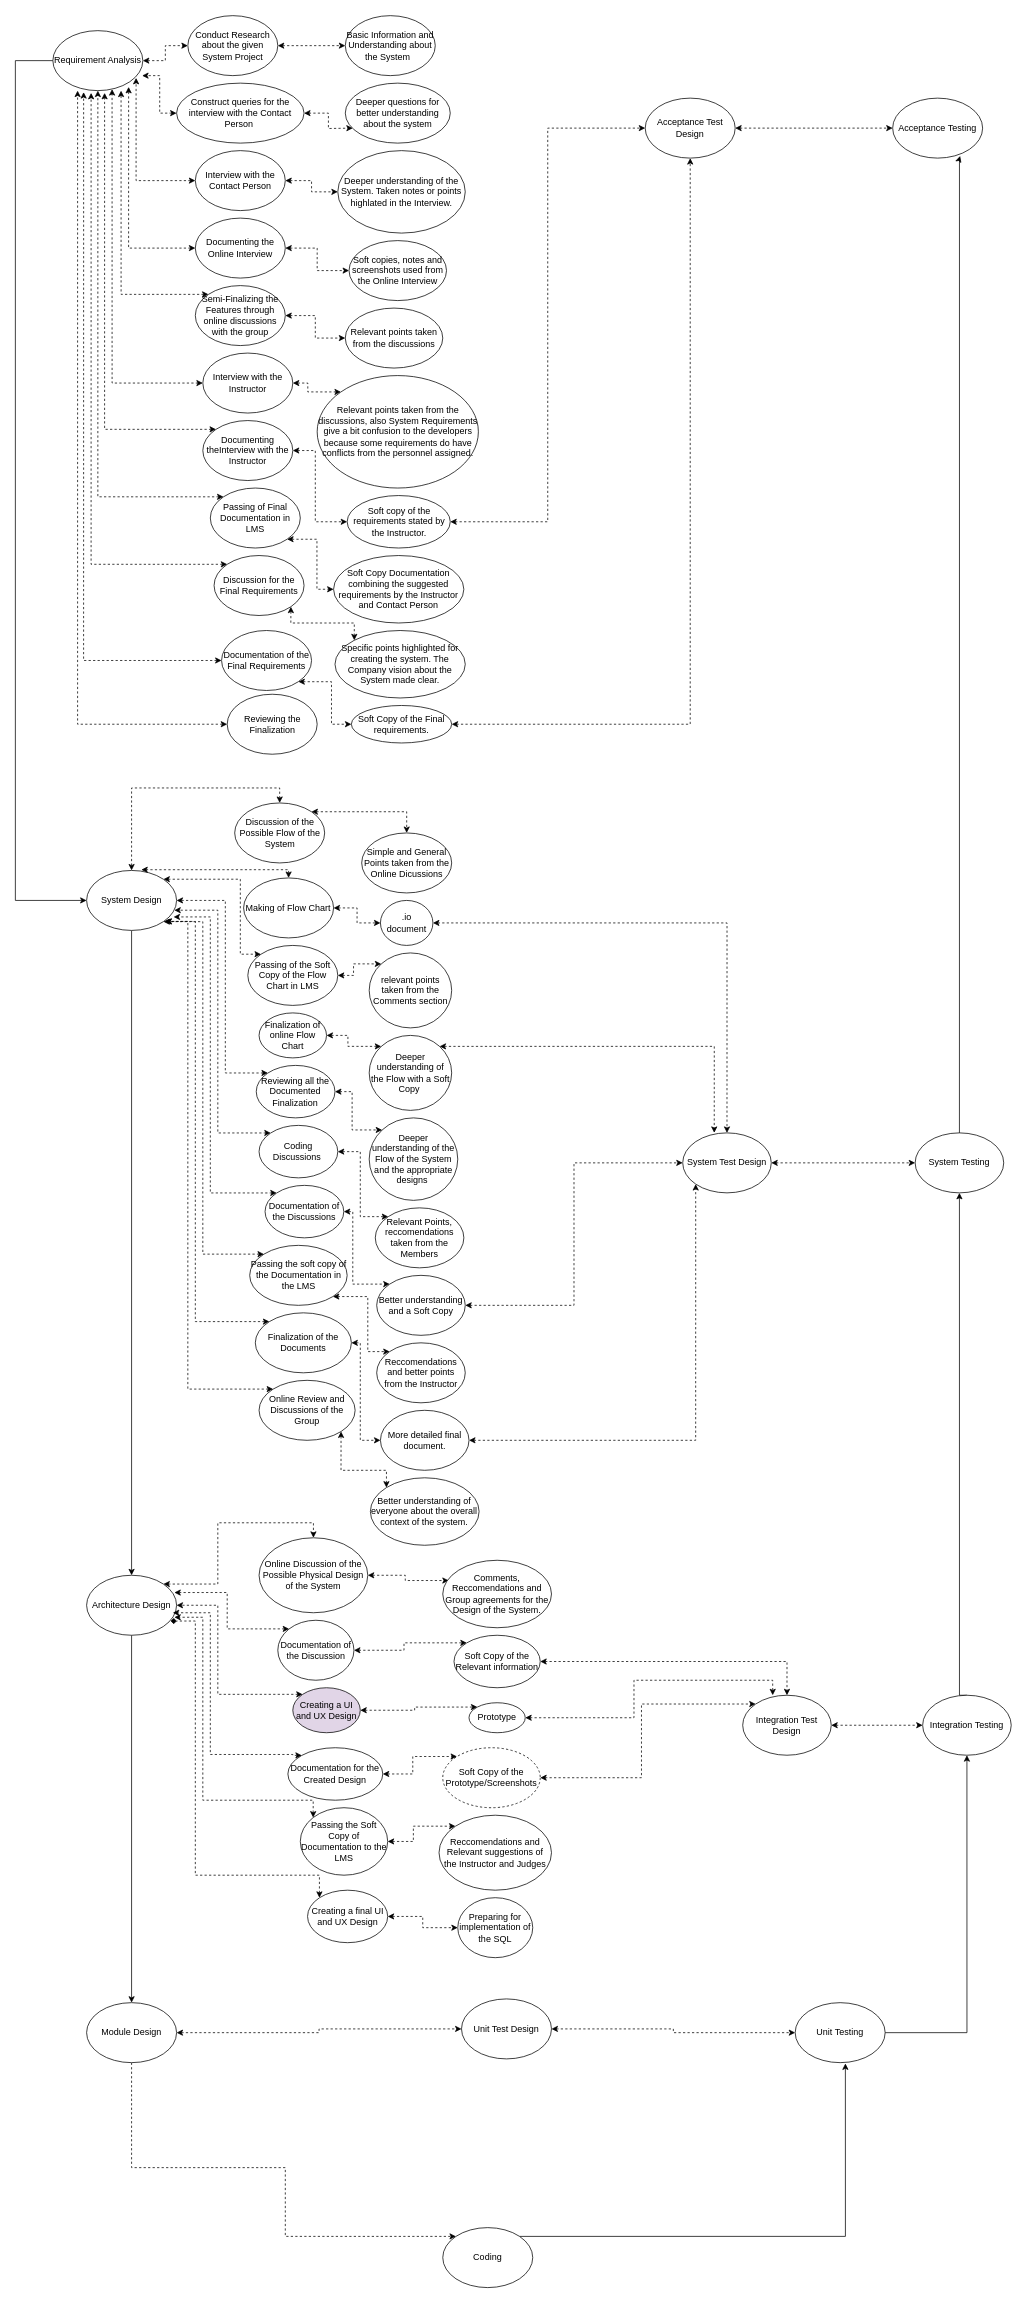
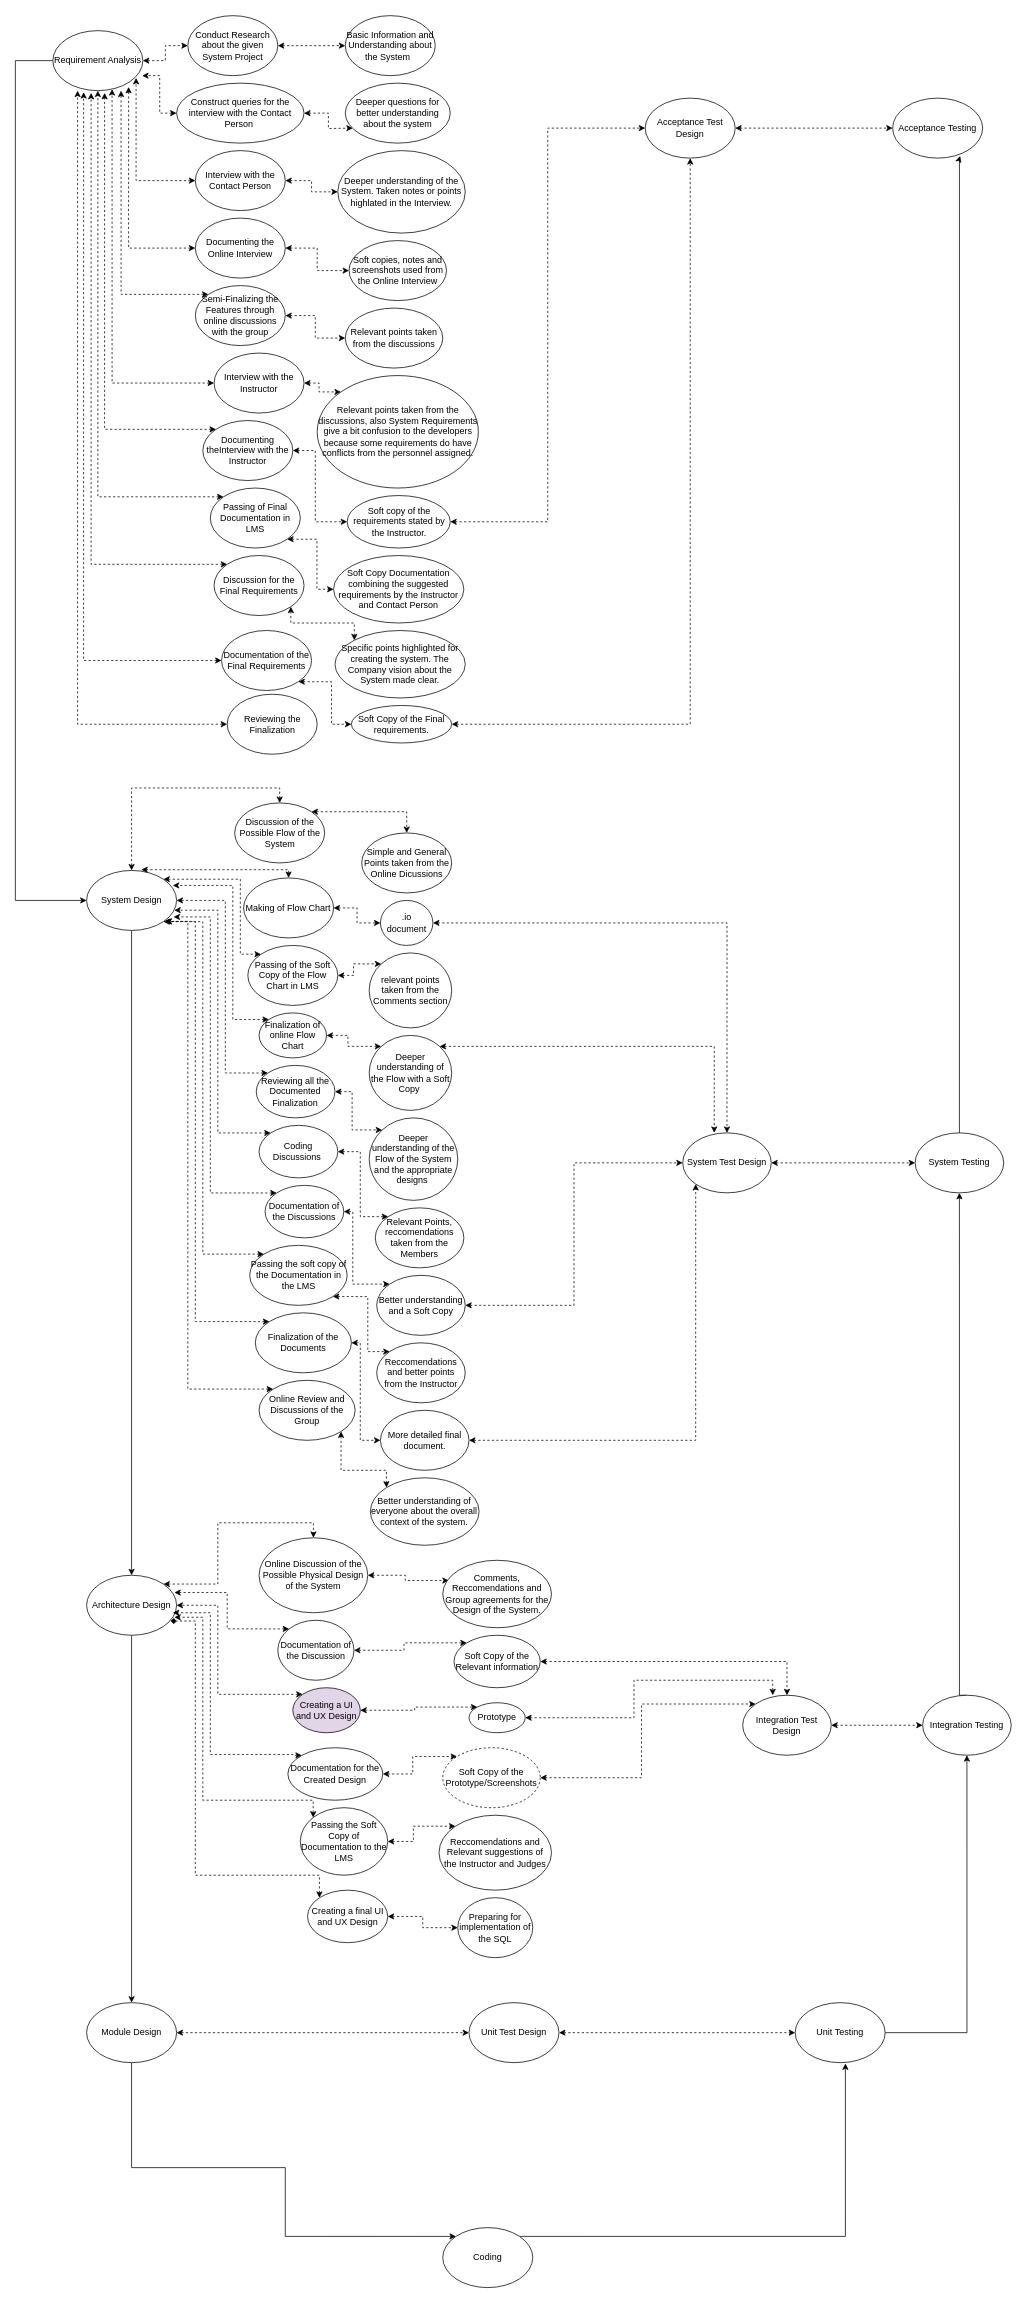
node "Interview with the Instructor": moved (248, 383) -> (259, 383)
edge "System Design" -- "Finalization of online Flow Chart": added
node "Unit Test Design": moved (507, 2029) -> (514, 2033)
edge "Module Design" -> "Coding": style dashed -> solid
